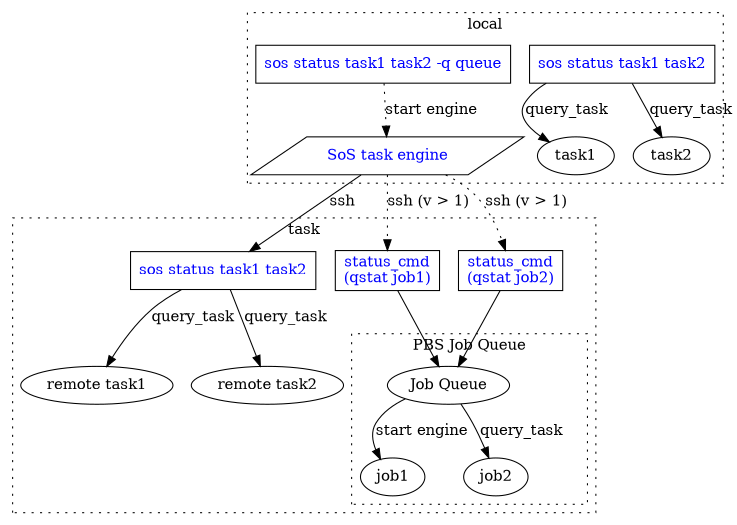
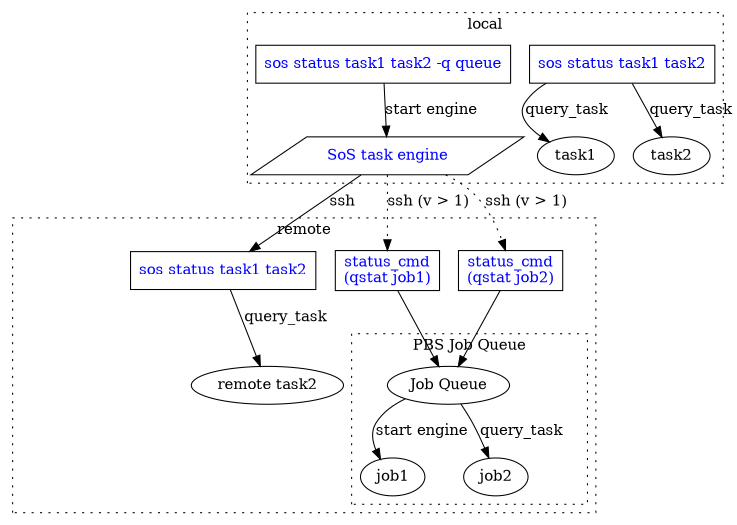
edge "sos status task1 task2 -q queue" -> "SoS task engine": style dotted -> solid
cluster "task": label "task" -> "remote"
node "remote task1": removed
